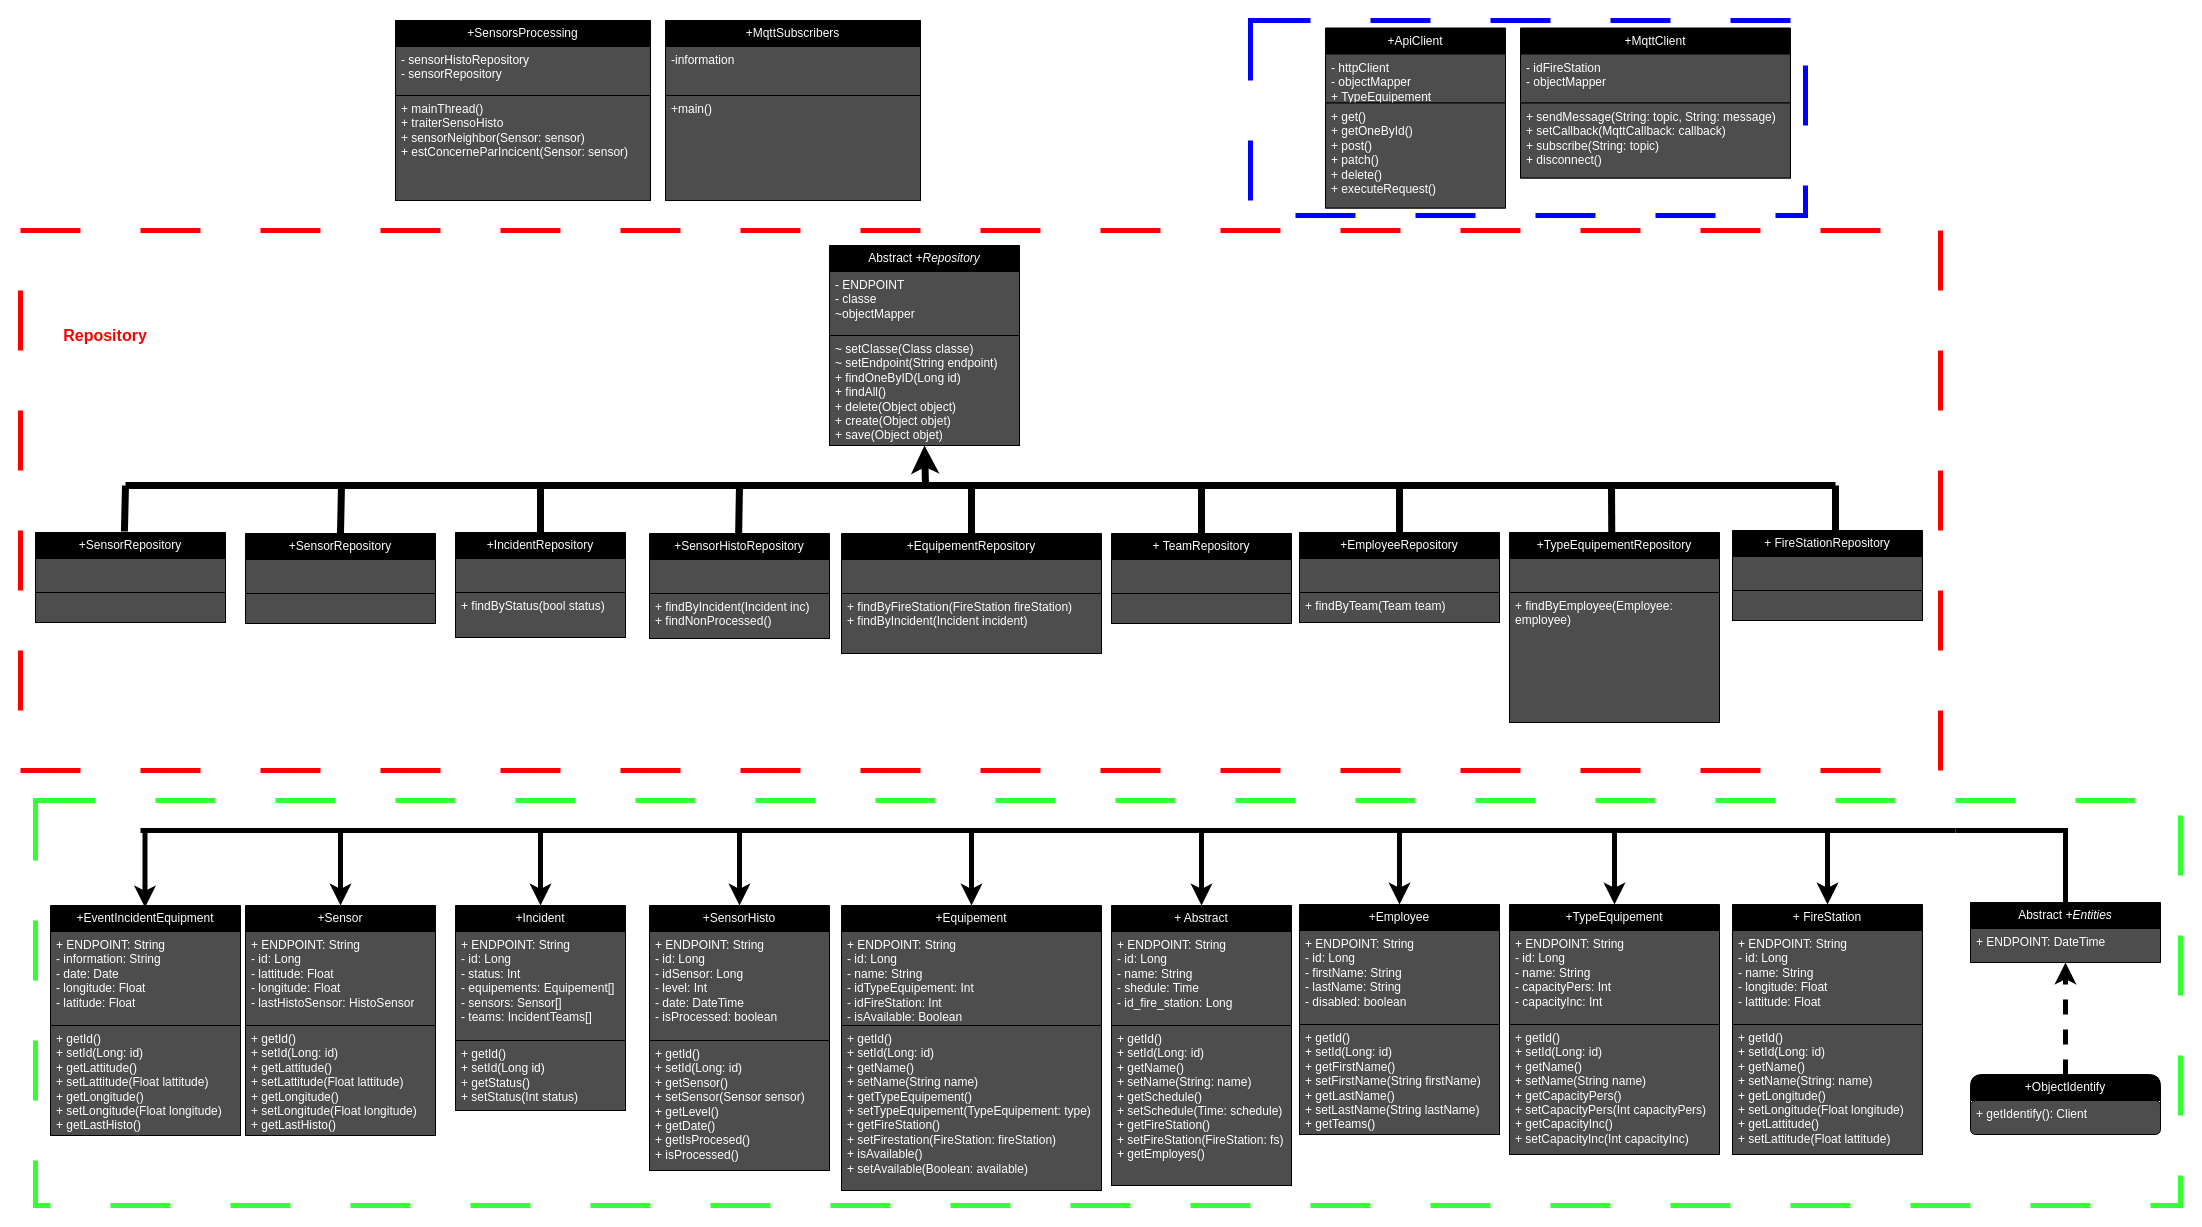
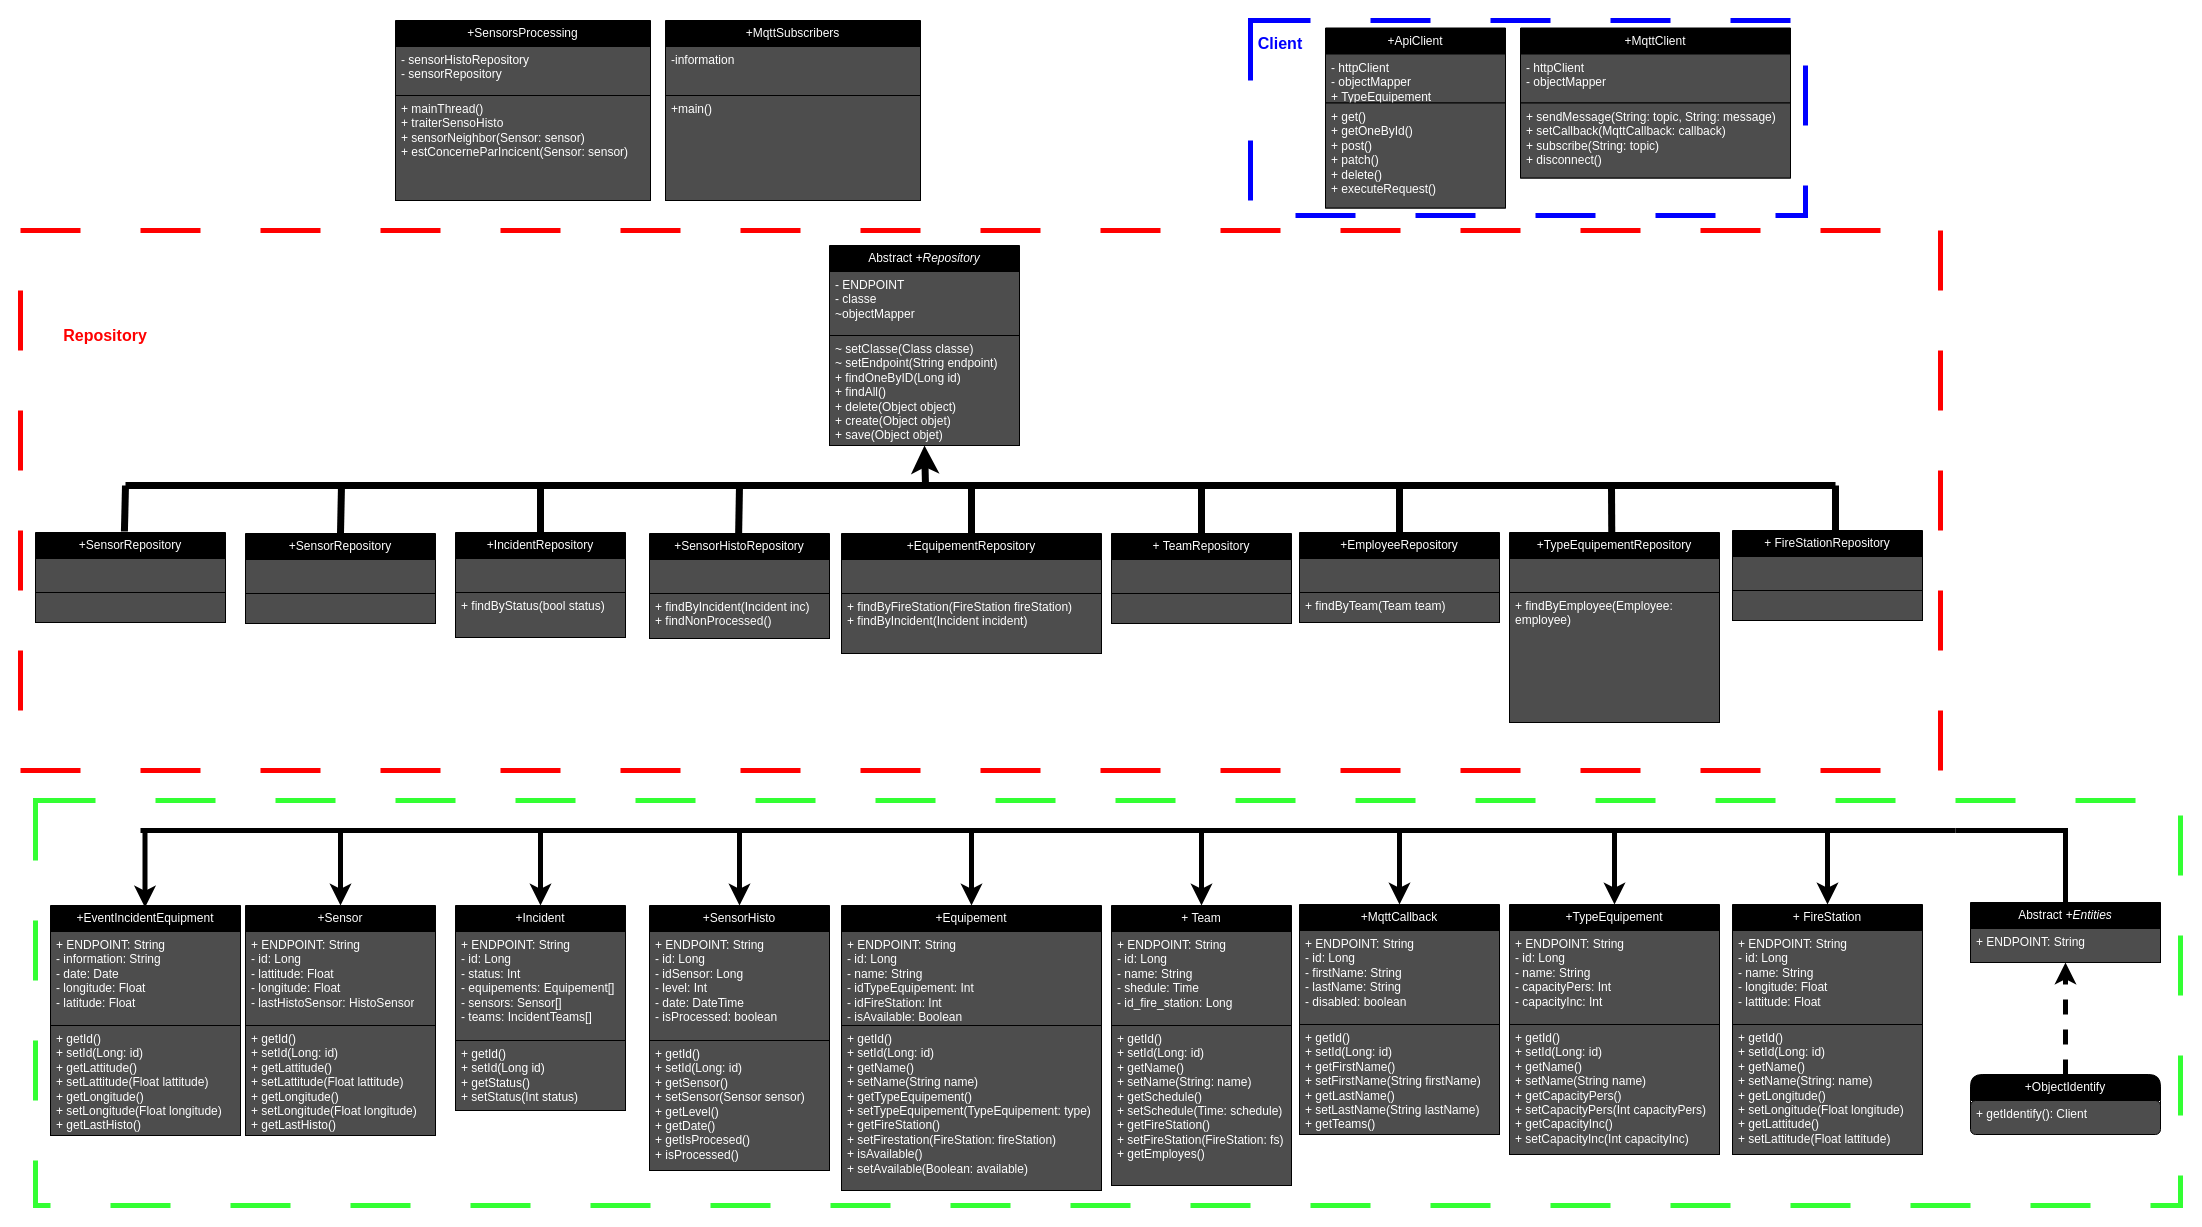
node "Client": added
node "- idFireStation - objectMapper": label "- idFireStation - objectMapper" -> "- httpClient - objectMapper"
node "+Employee": label "+Employee" -> "+MqttCallback"
node "+ Abstract": label "+ Abstract" -> "+ Team"
node "+ ENDPOINT: DateTime": label "+ ENDPOINT: DateTime" -> "+ ENDPOINT: String"
